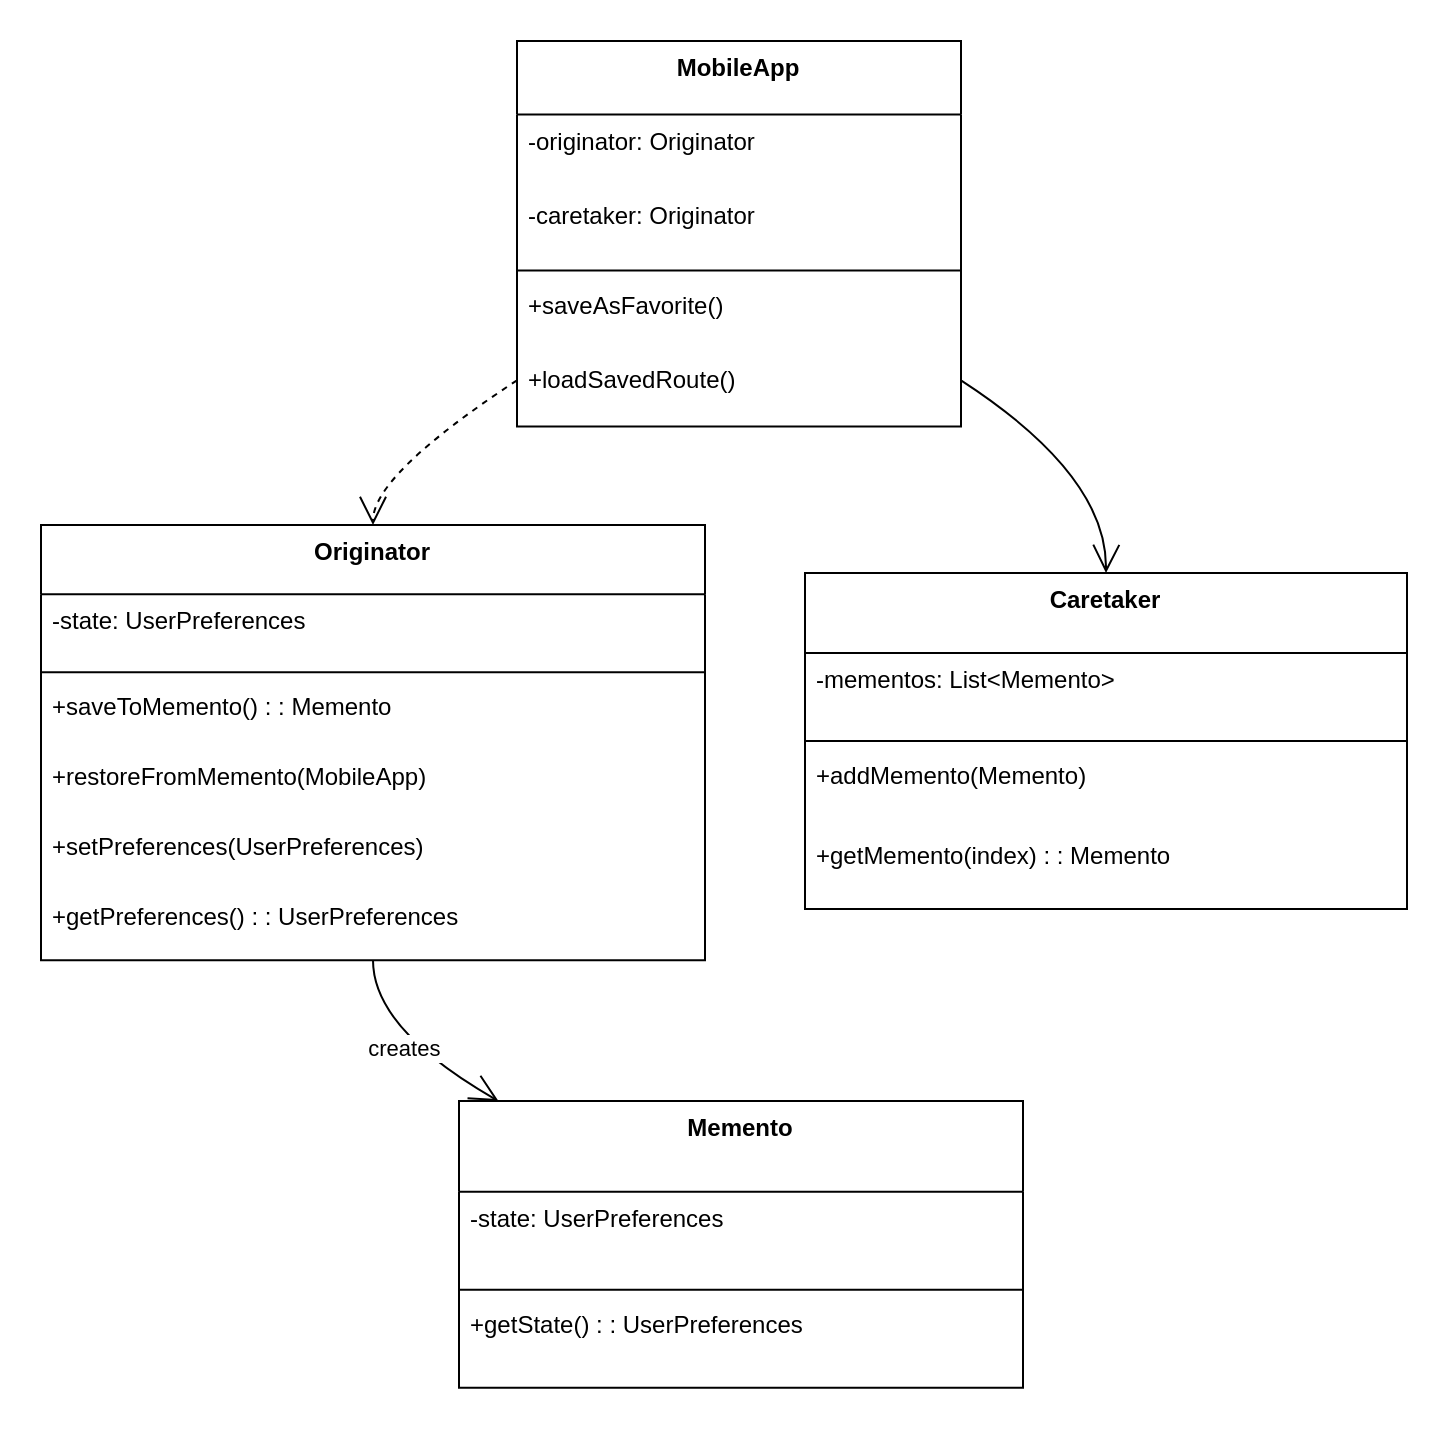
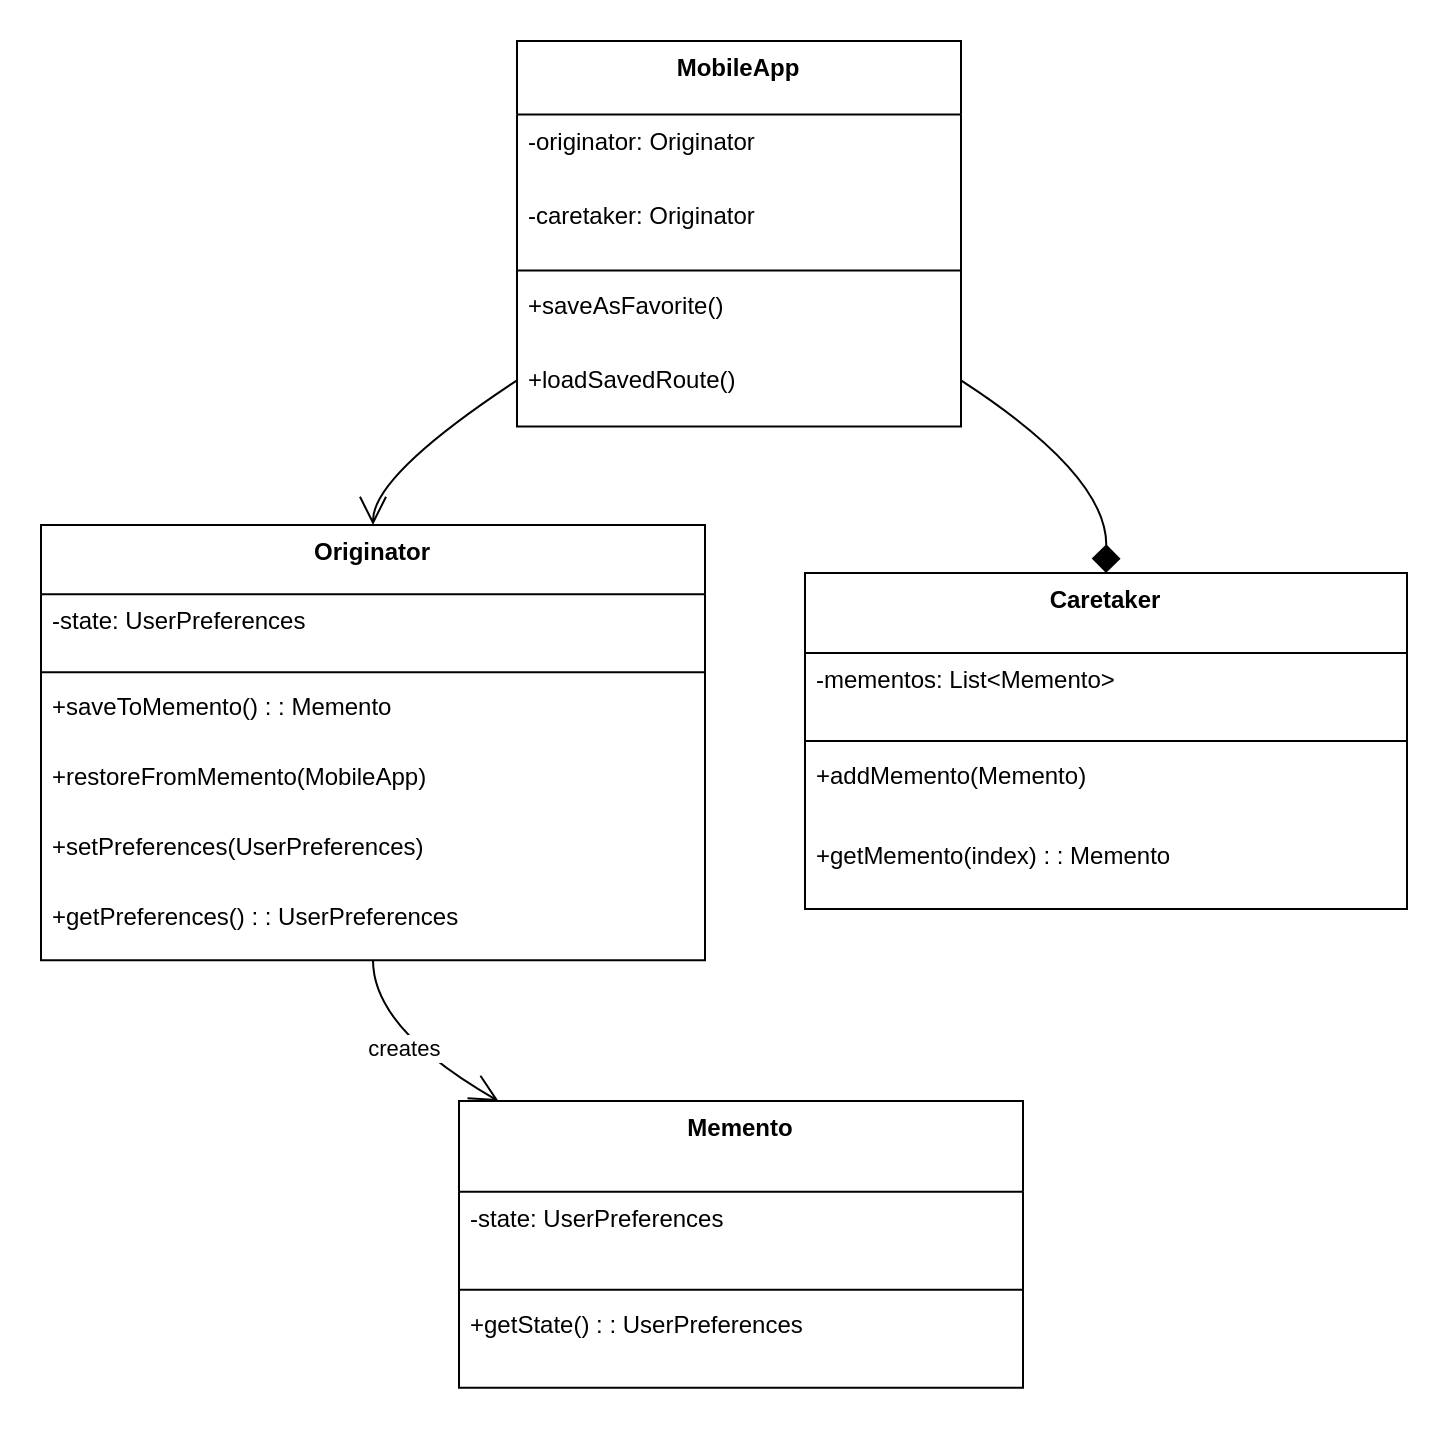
edge "MobileApp" -> "Originator": style dashed -> solid
edge "MobileApp" -> "Caretaker": arrowhead open -> diamond
